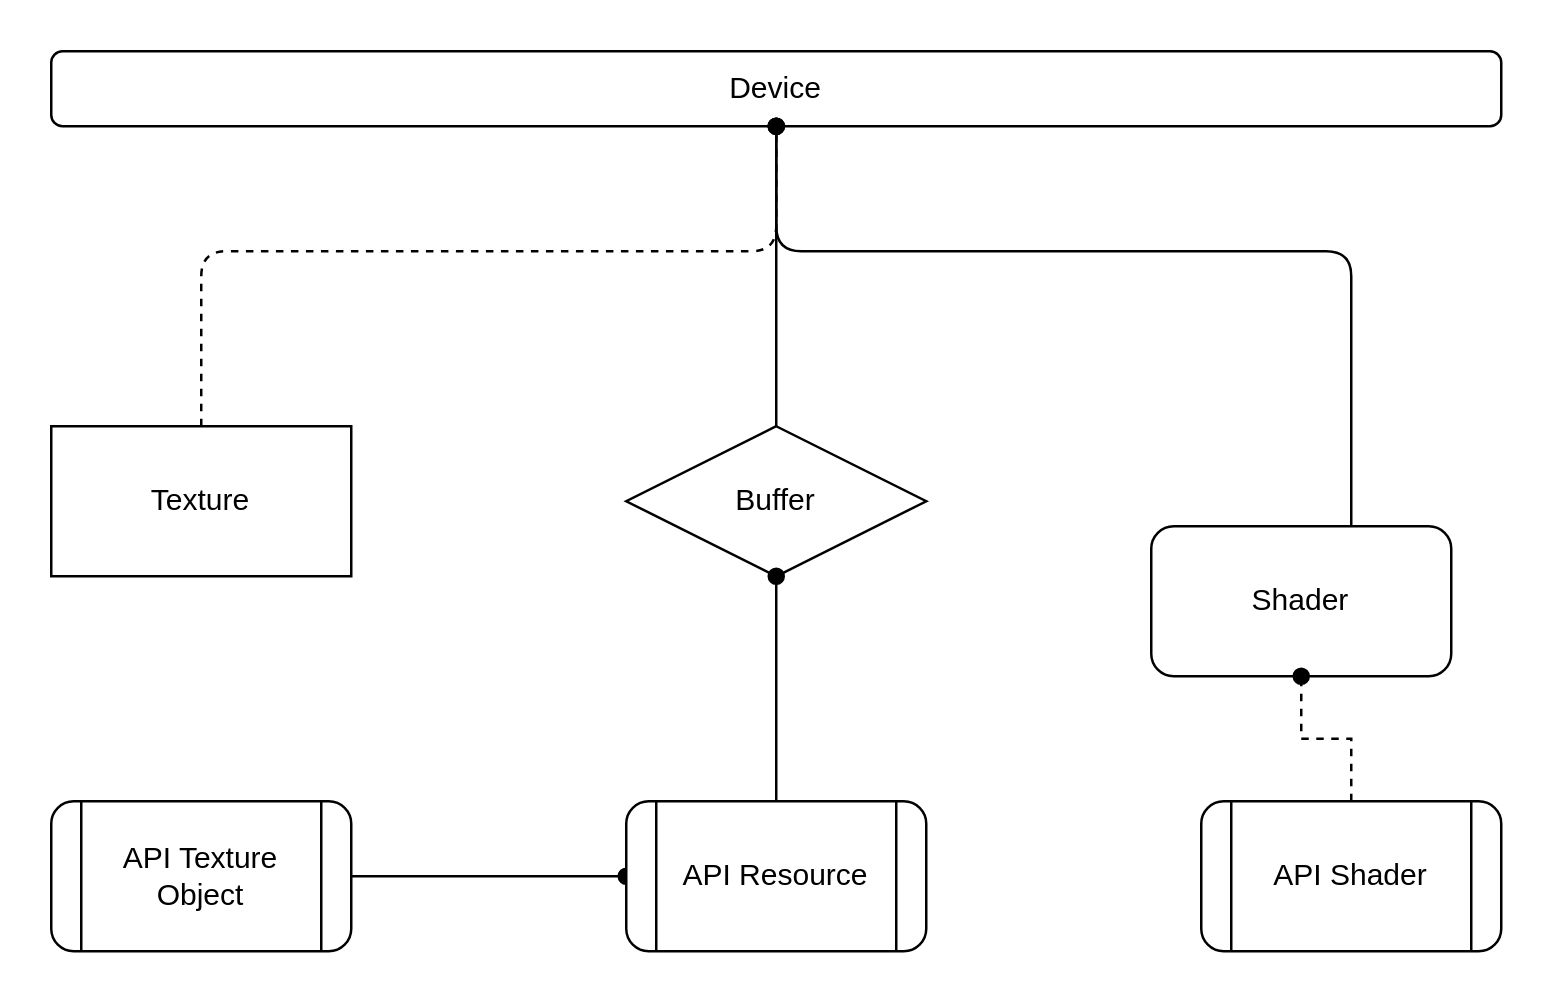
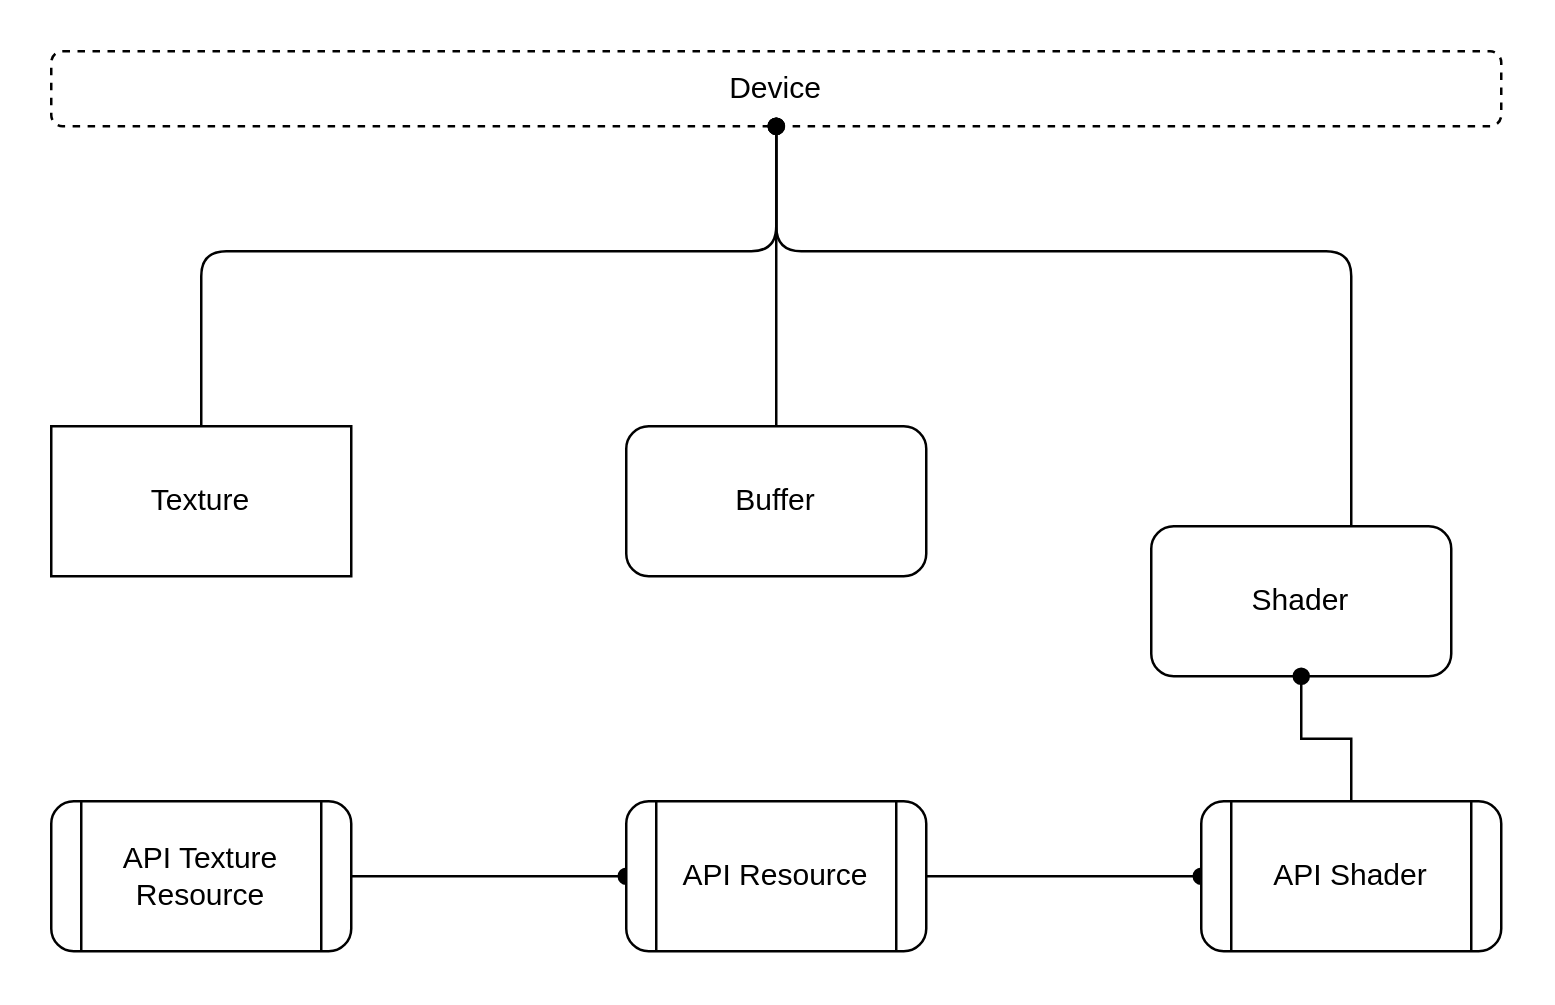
node "Device": style solid -> dashed
edge "Texture" -> "Device": style dashed -> solid
node "Buffer": shape diamond -> rounded rectangle
edge "API Resource" -> "Buffer": now "API Resource" -> "API Shader"
edge "API Shader" -> "Shader": style dashed -> solid
node "API Texture Object": label "API Texture Object" -> "API Texture Resource"
